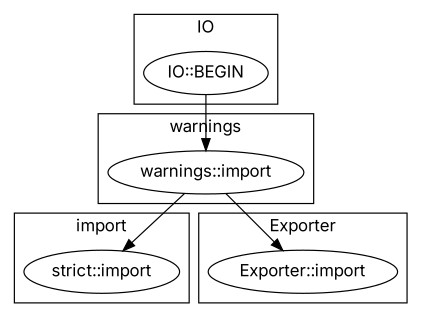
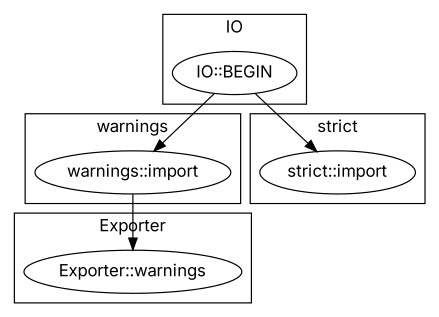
edge "warnings::import" -> "strict::import": now "IO::BEGIN" -> "strict::import"
cluster "import": label "import" -> "strict"
node "Exporter::import": label "Exporter::import" -> "Exporter::warnings"
